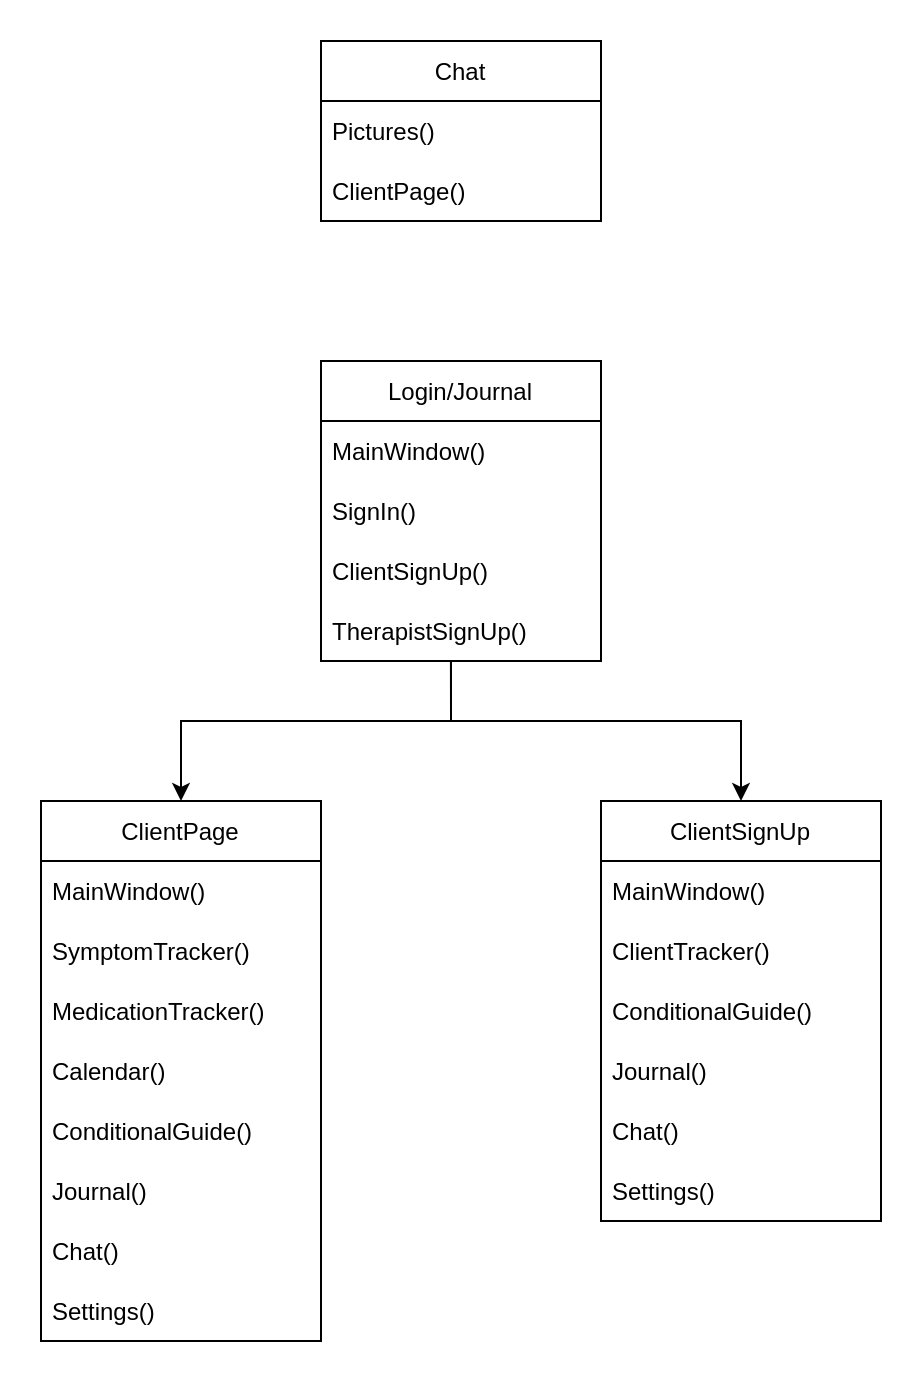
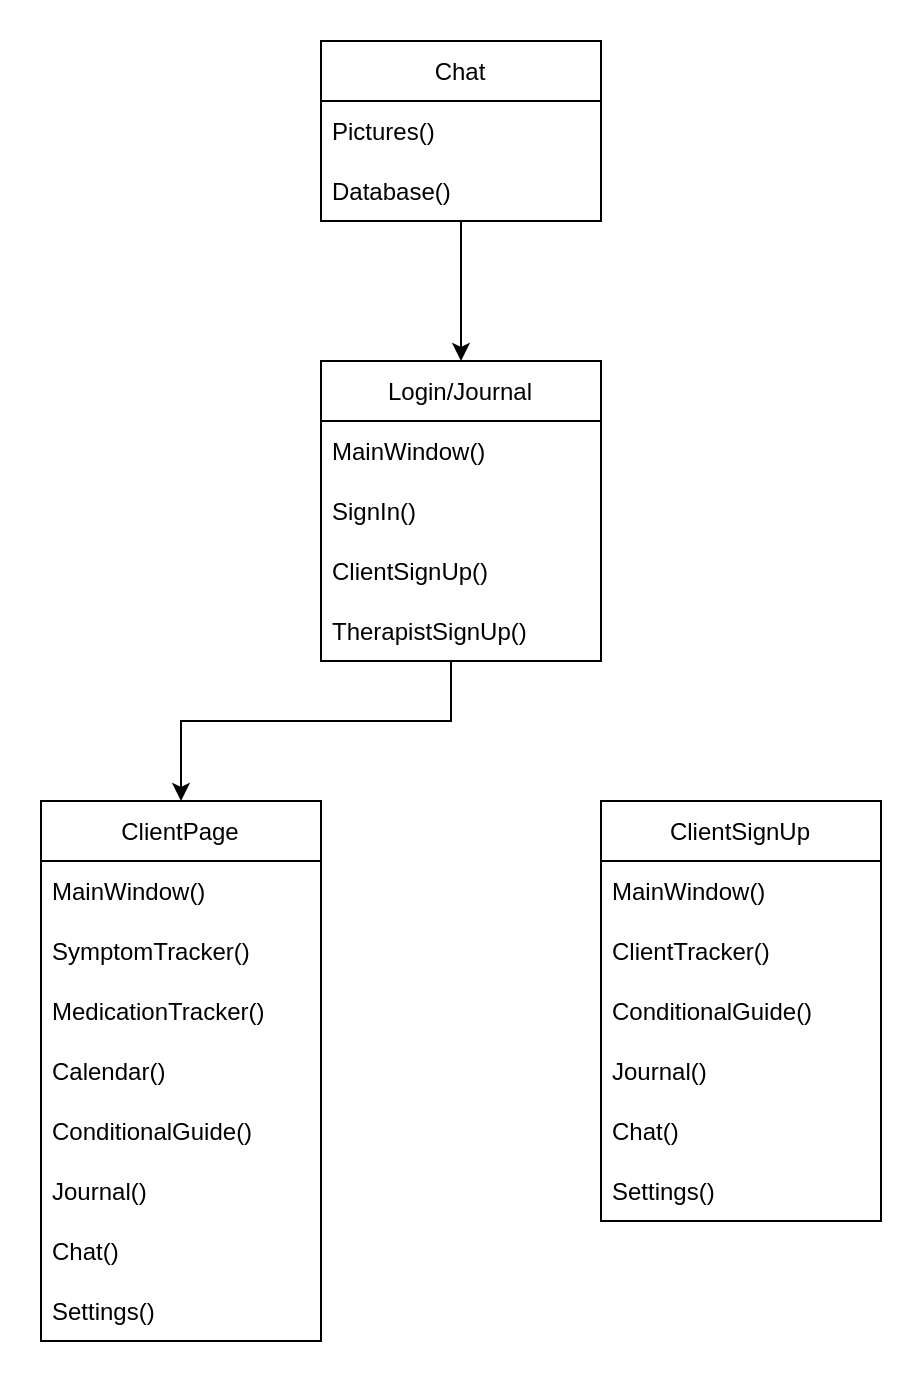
node "ClientPage()": label "ClientPage()" -> "Database()"
edge "Chat" -> "Login/Journal": added
edge "TherapistSignUp()" -> "ClientSignUp": removed
